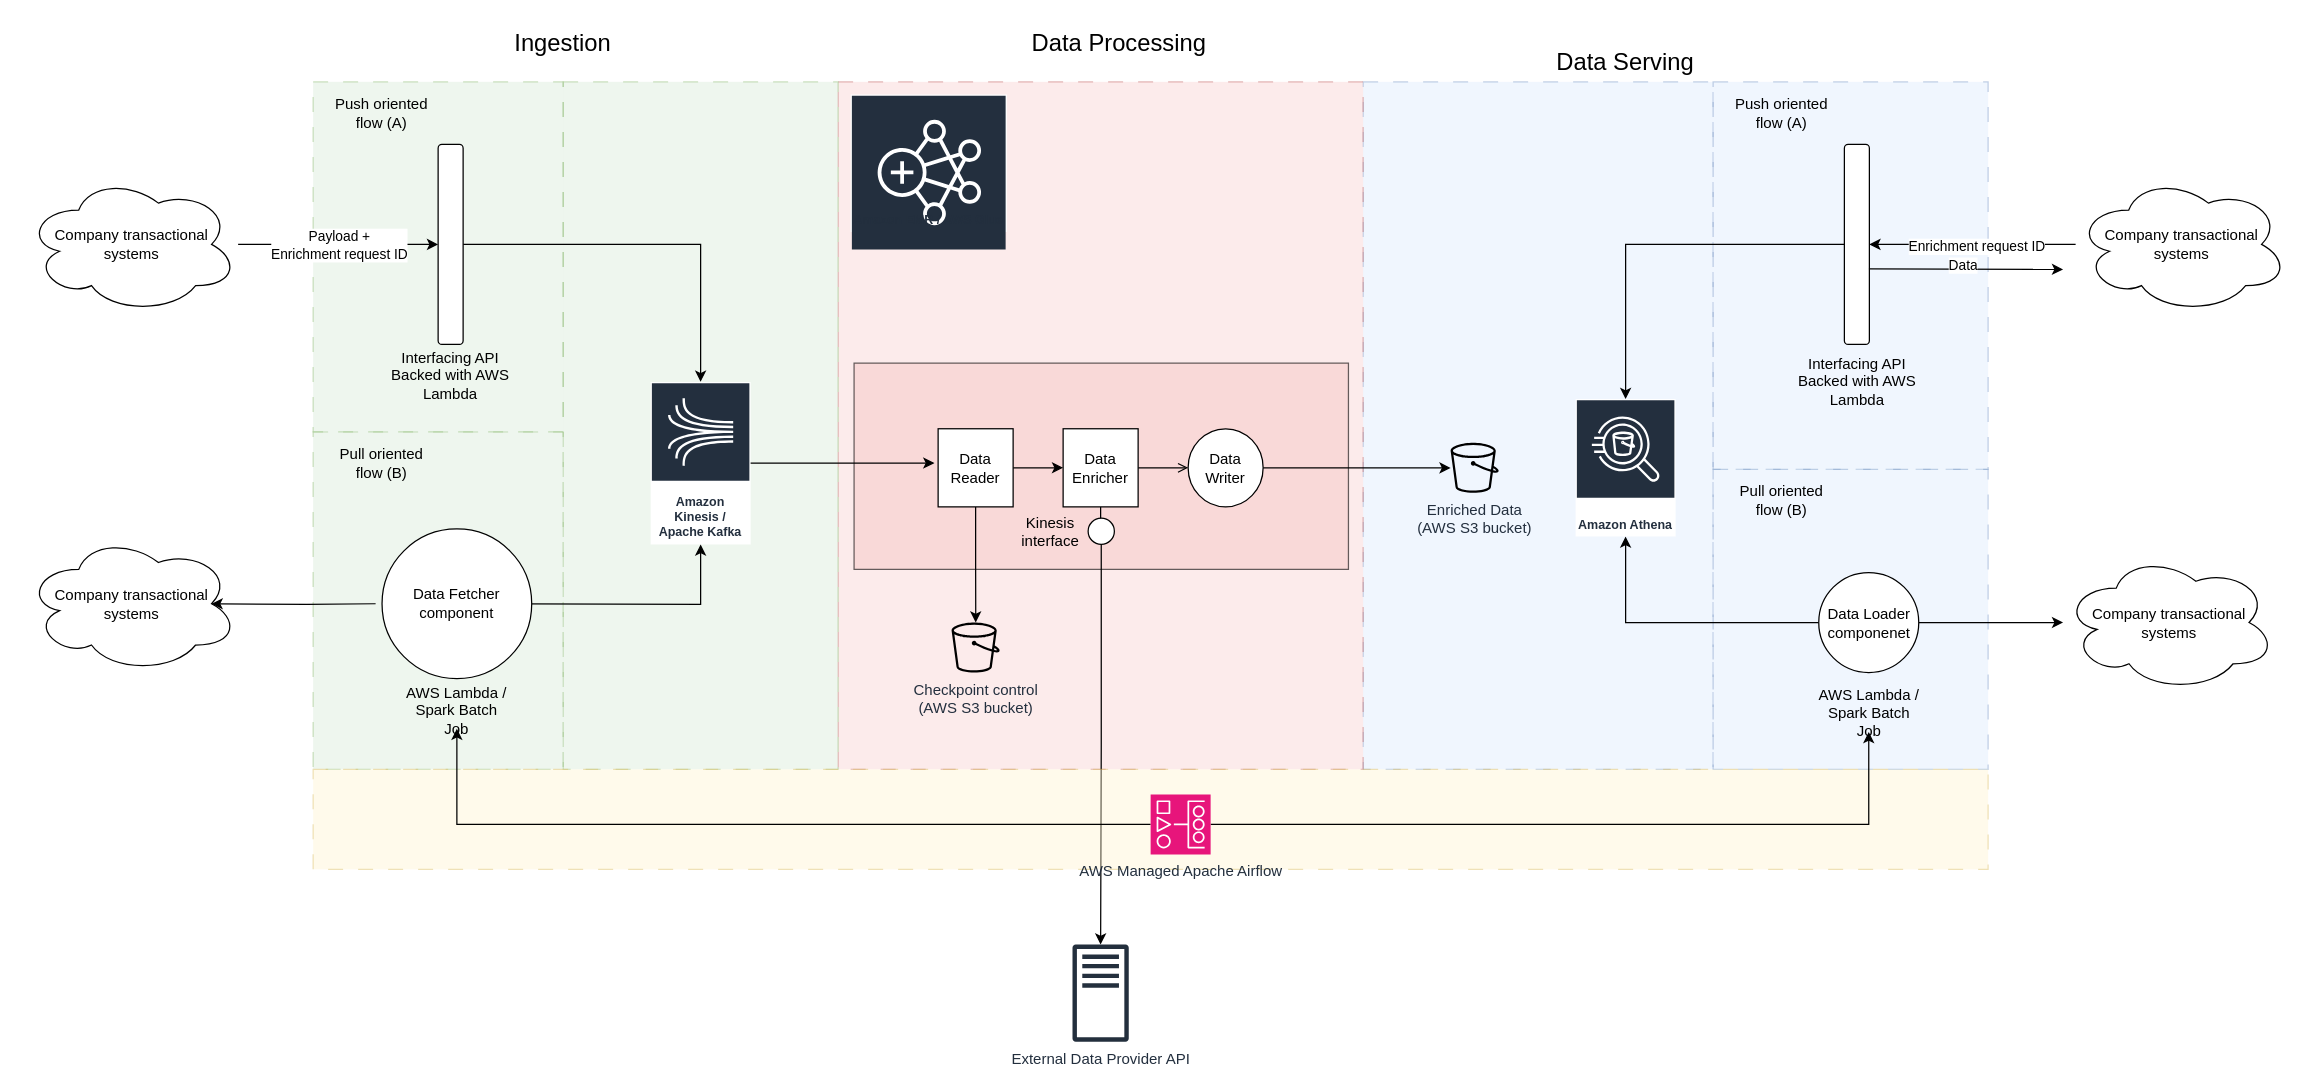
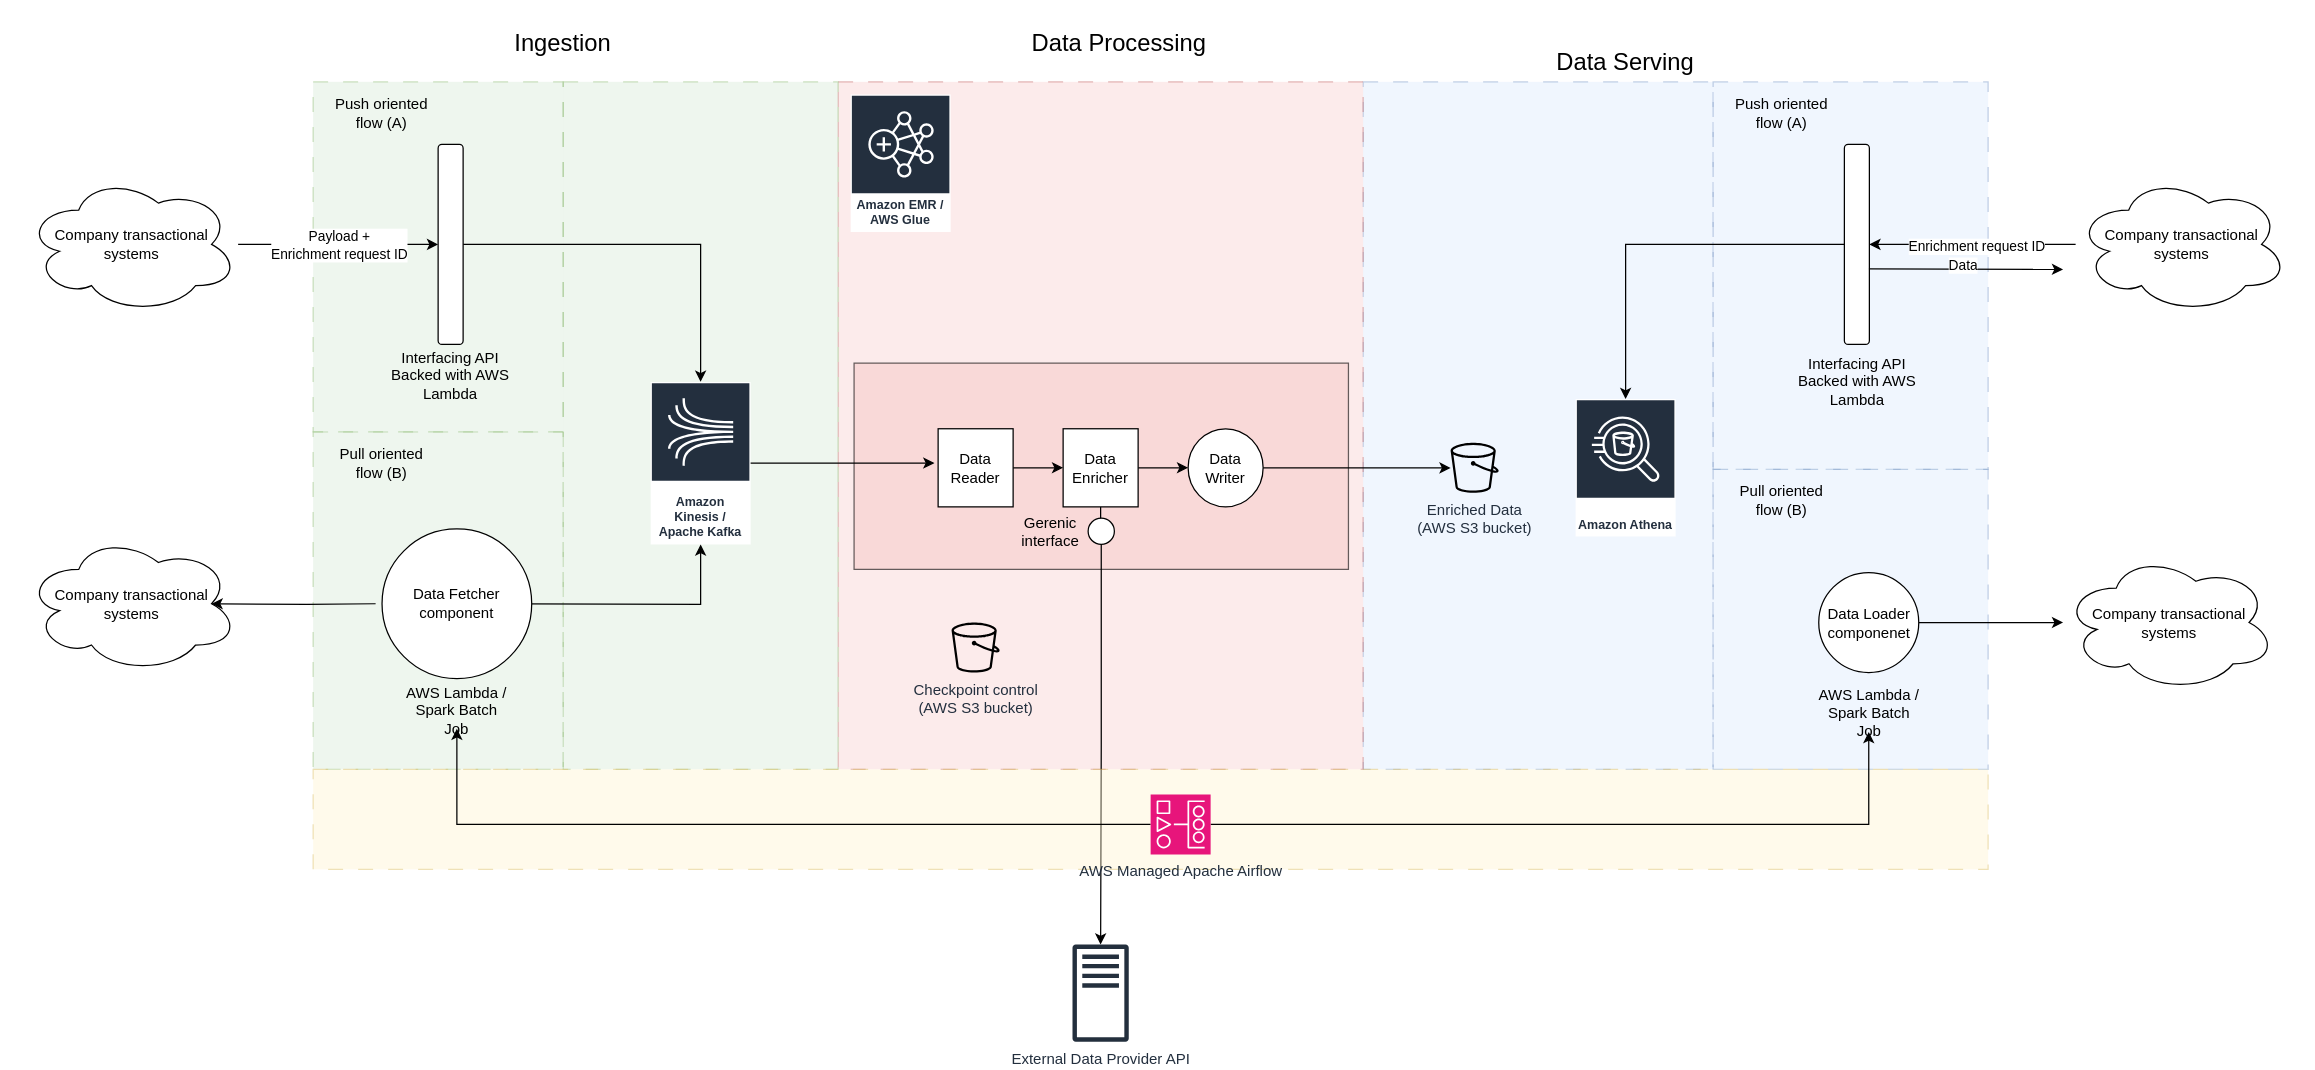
node "Amazon EMR / AWS Glue": size 156x138 -> 100x138
edge "Data Enricher" -> "Data Writer": arrowhead open -> classic
node "Kinesis interface": label "Kinesis interface" -> "Gerenic interface"
edge "Data Reader" -> "Checkpoint control (AWS S3 bucket)": removed
edge "Data Loader componenet" -> "Amazon Athena": removed
